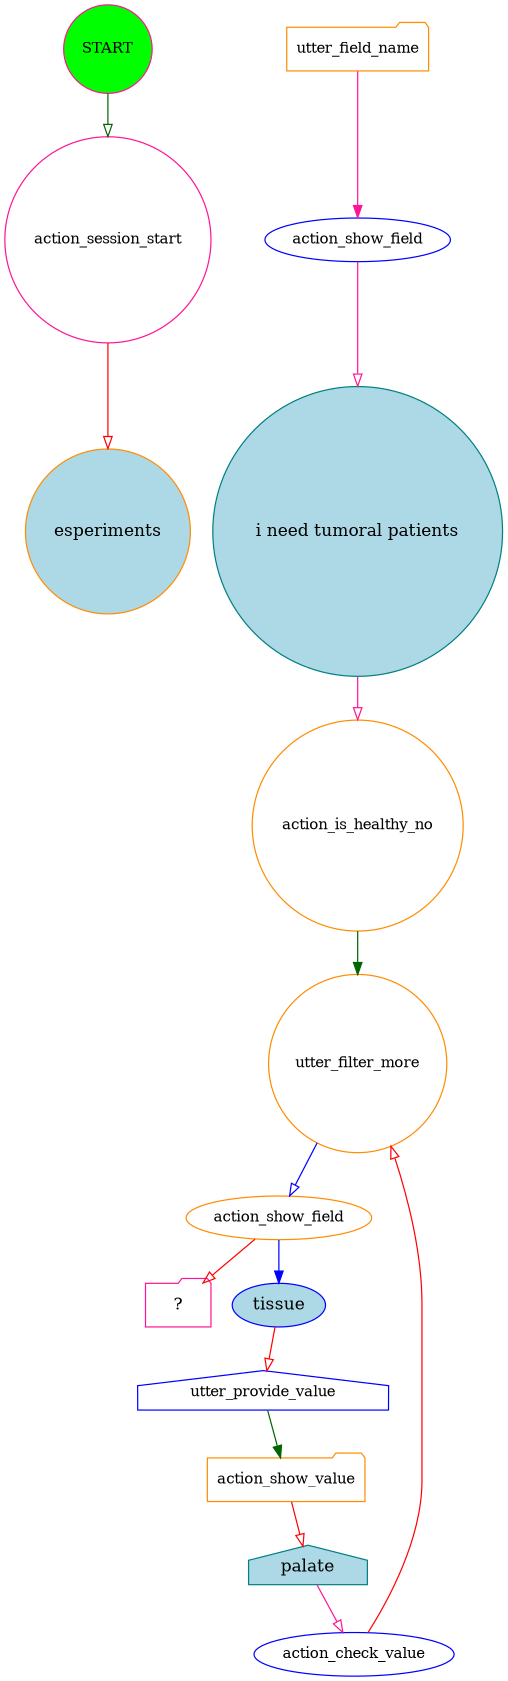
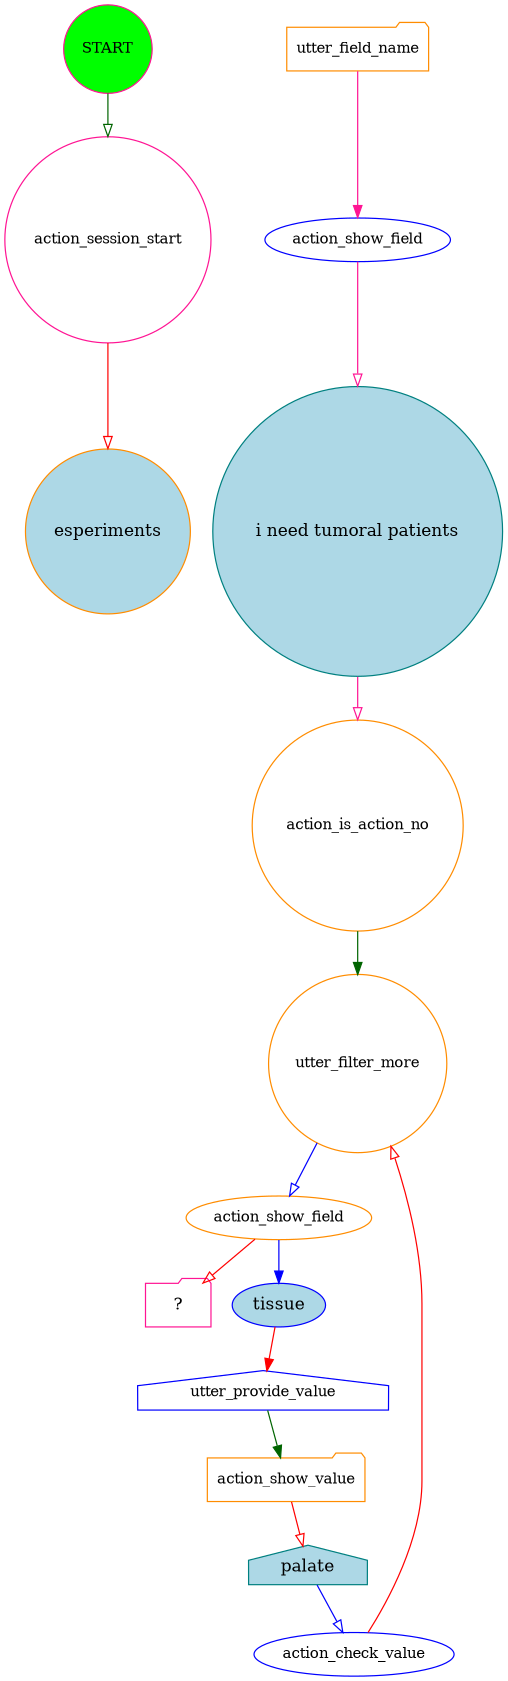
node "action_is_healthy_no": label "action_is_healthy_no" -> "action_is_action_no"
edge "tissue" -> "utter_provide_value": arrowhead onormal -> normal
edge "palate" -> "action_check_value": color deeppink -> blue
